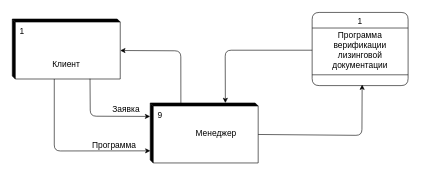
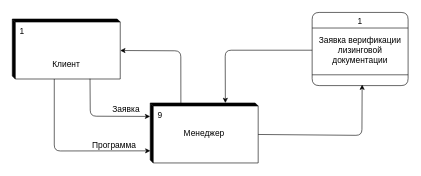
node "Программа верификации лизинговой документации": label "Программа верификации лизинговой документации" -> "Заявка верификации лизинговой документации"
node "Менеджер": moved (216, 133) -> (204, 133)
